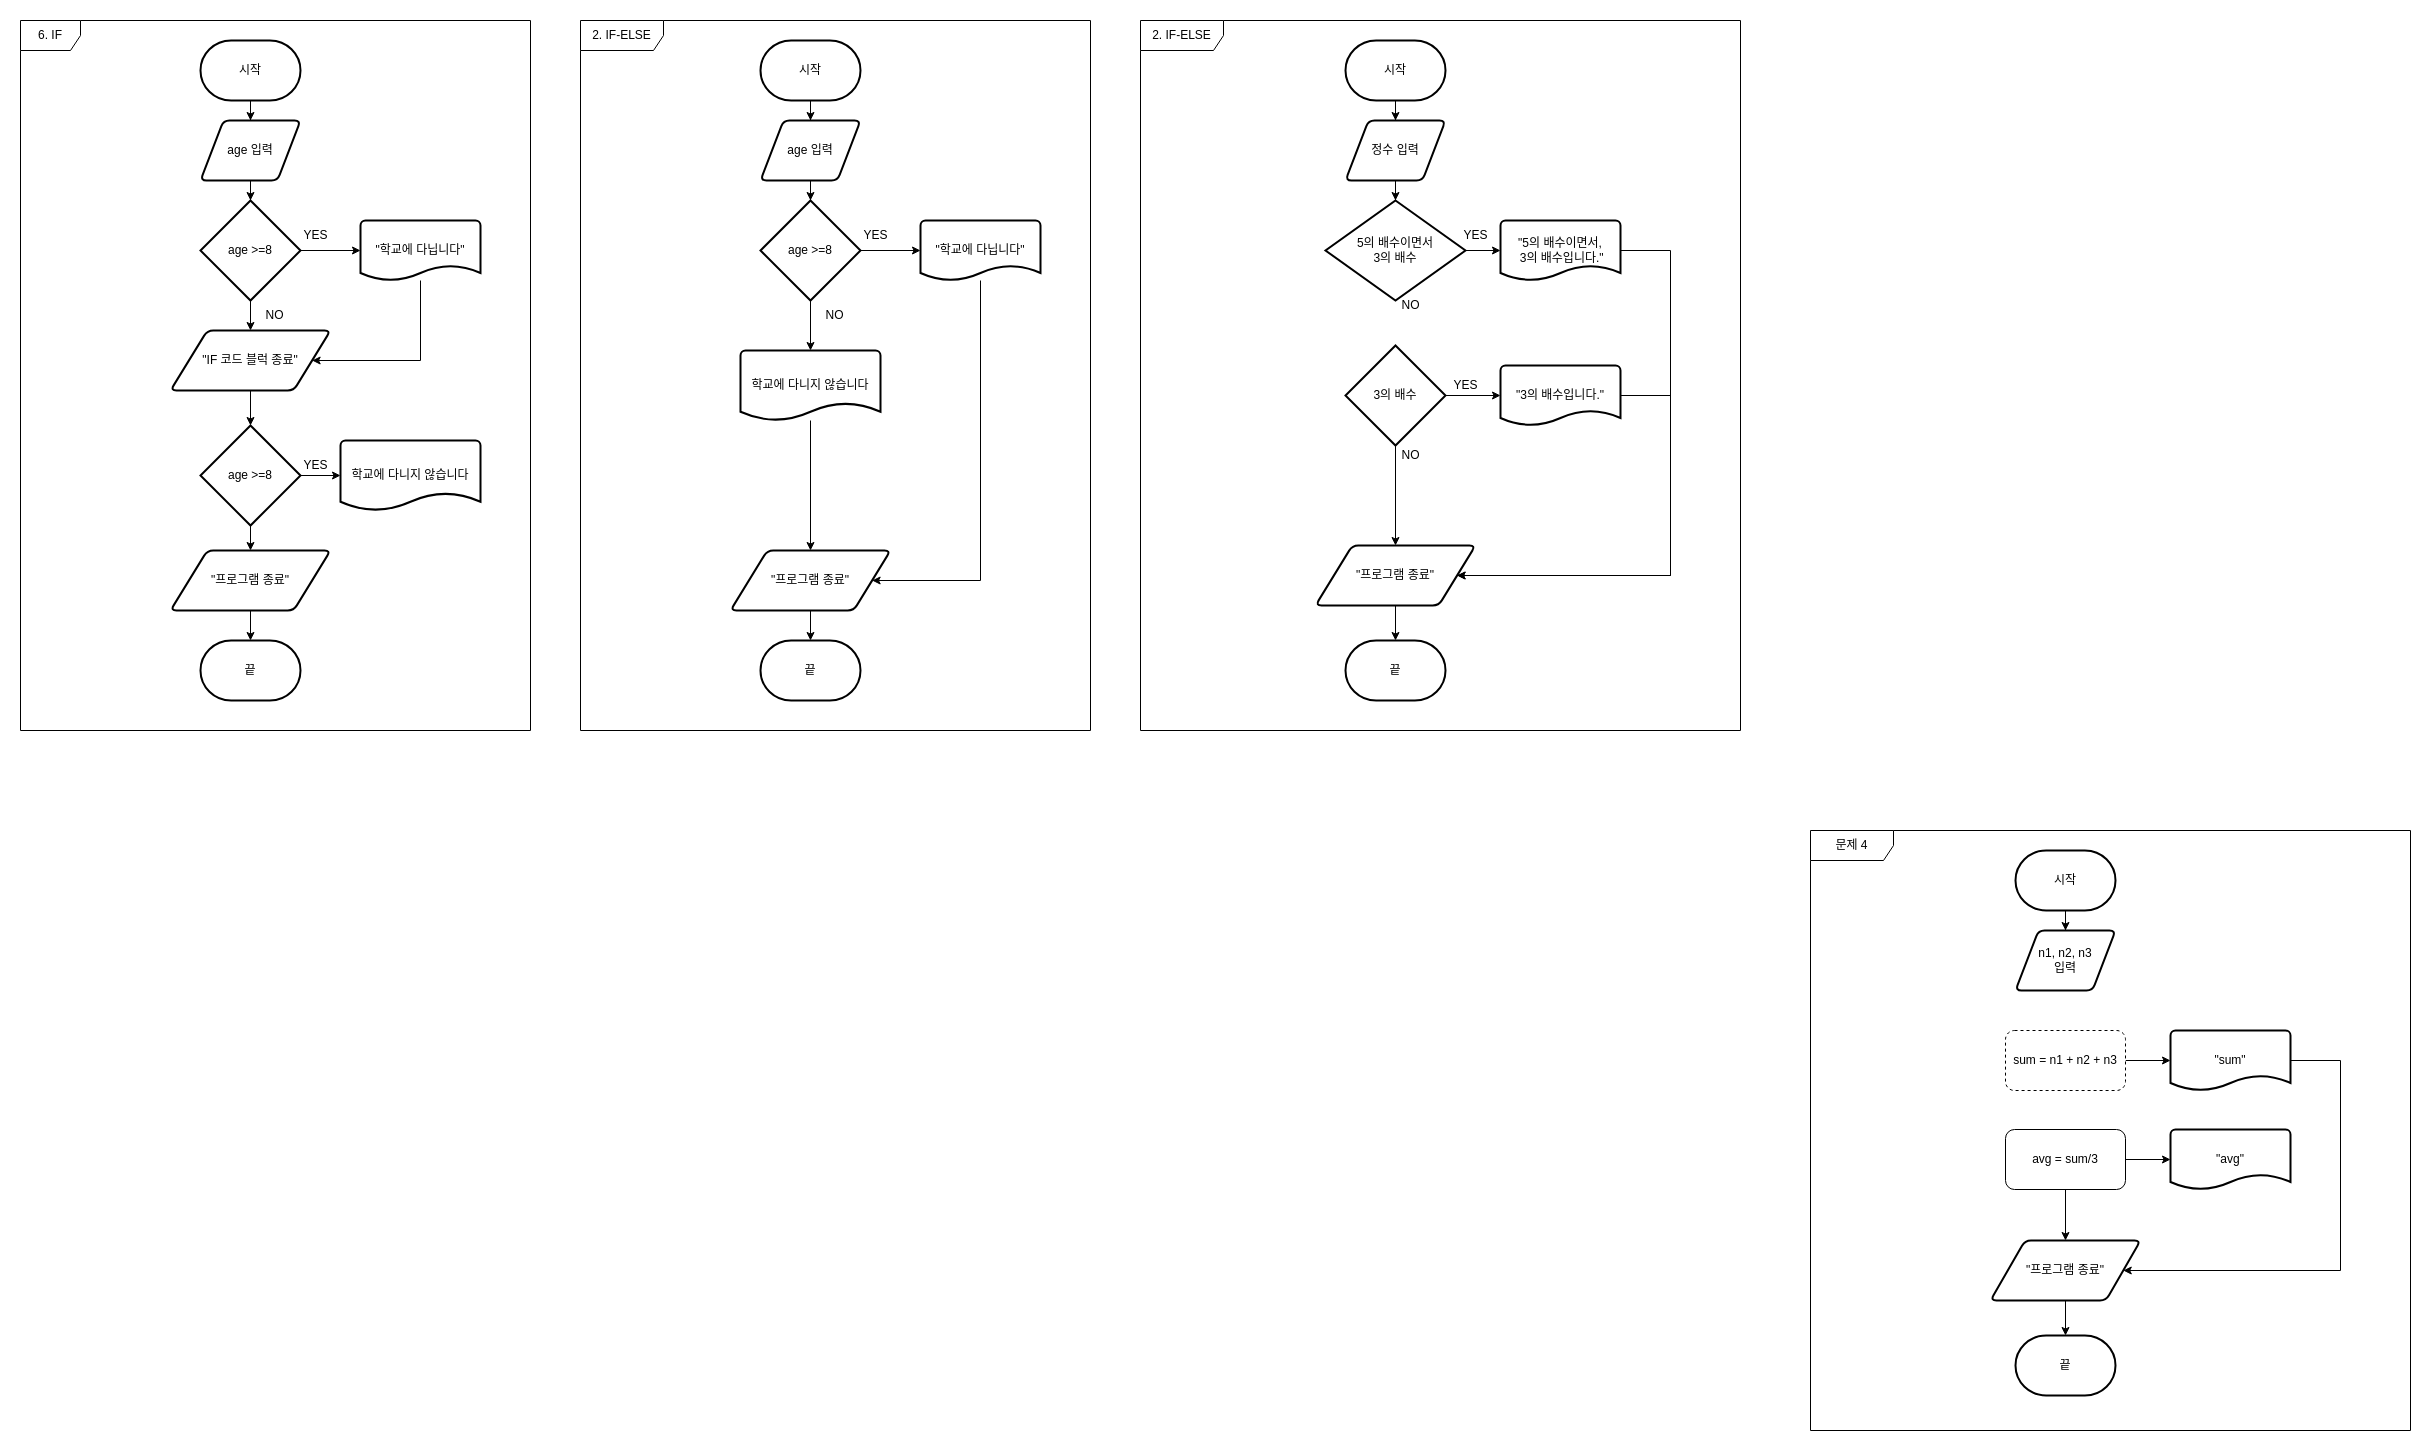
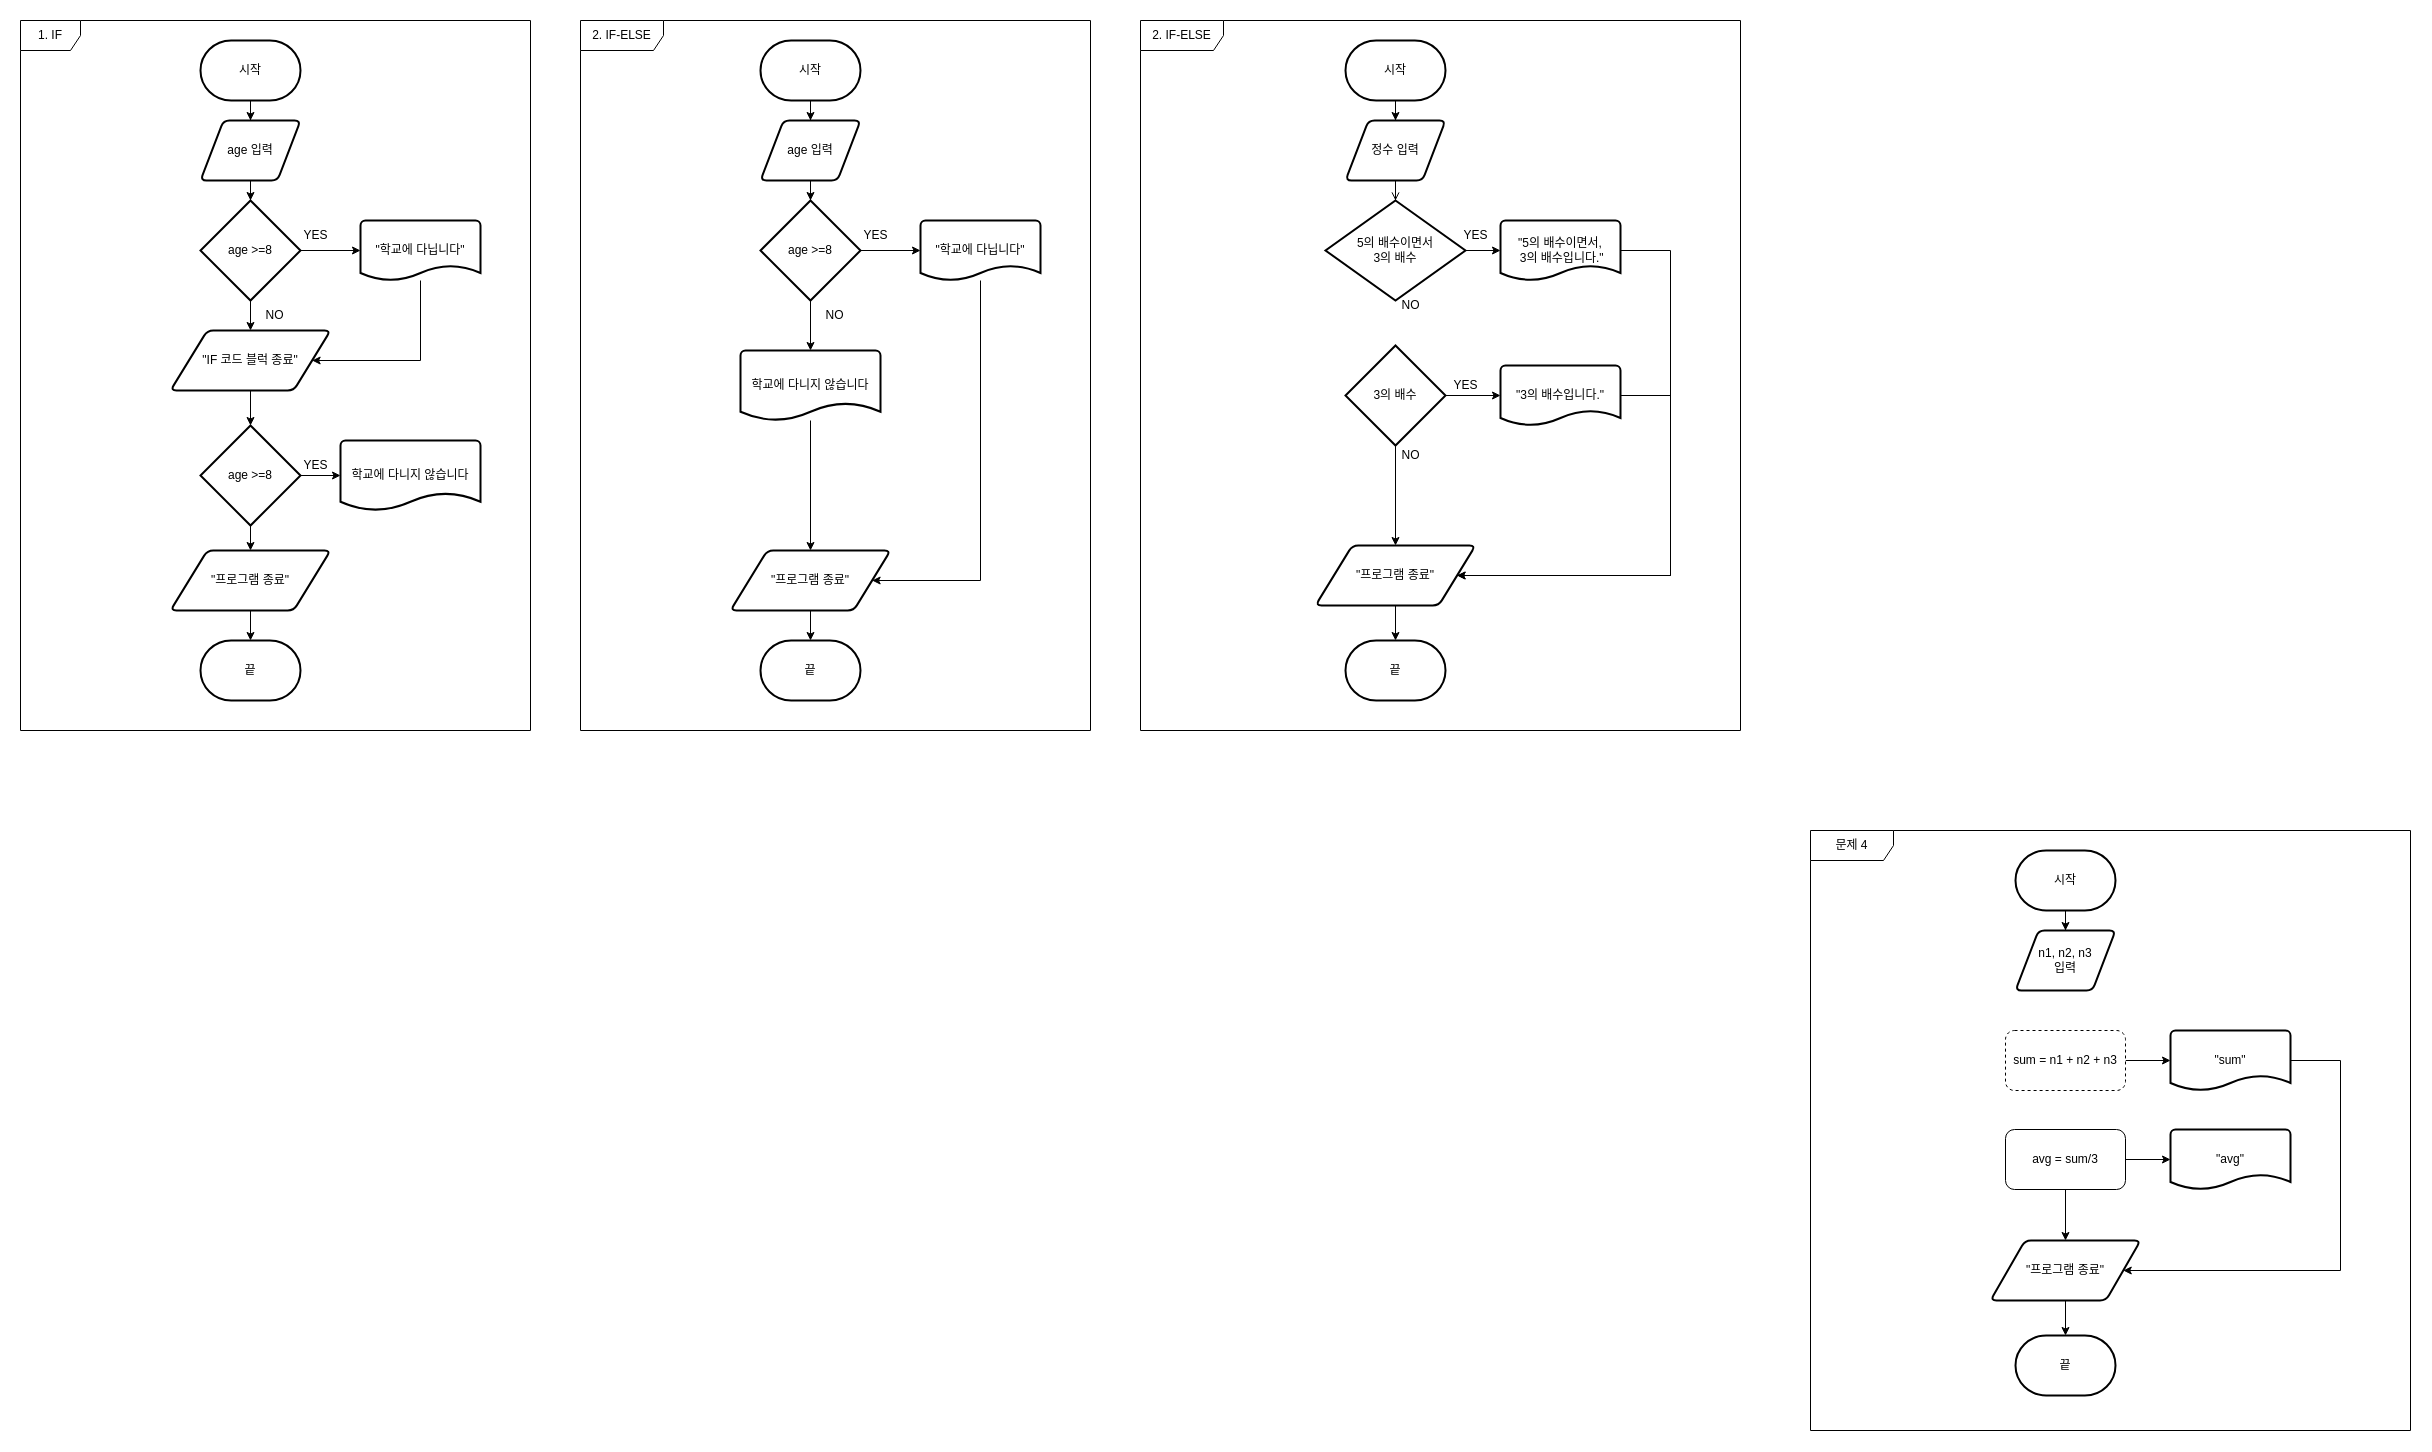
node "6. IF": label "6. IF" -> "1. IF"
edge "정수 입력" -> "5의 배수이면서 3의 배수": arrowhead classic -> open
